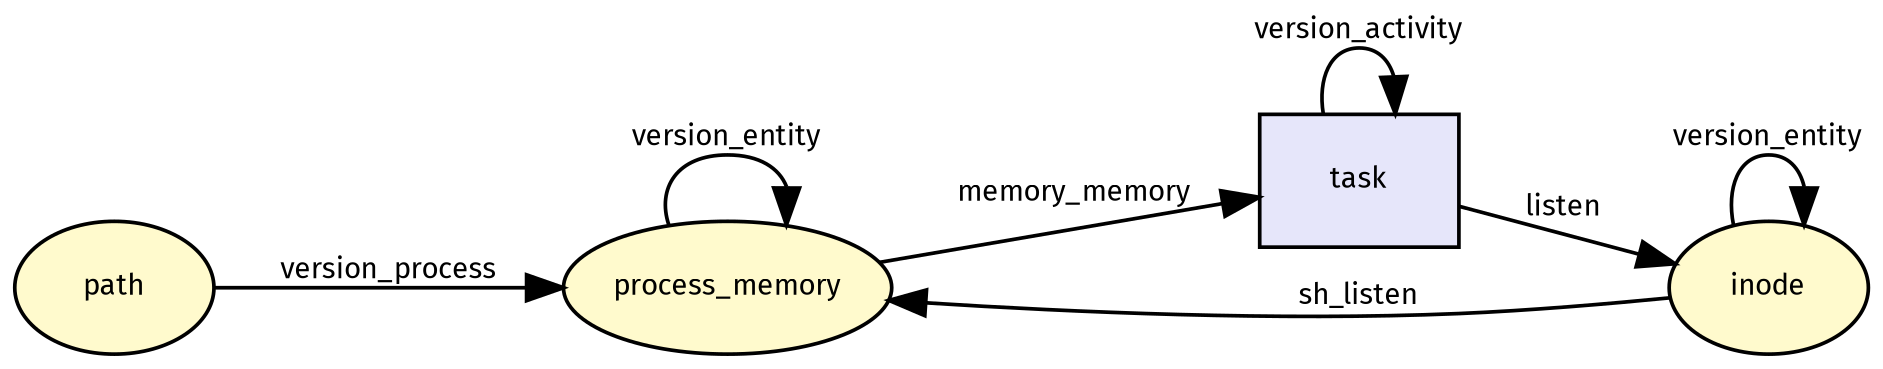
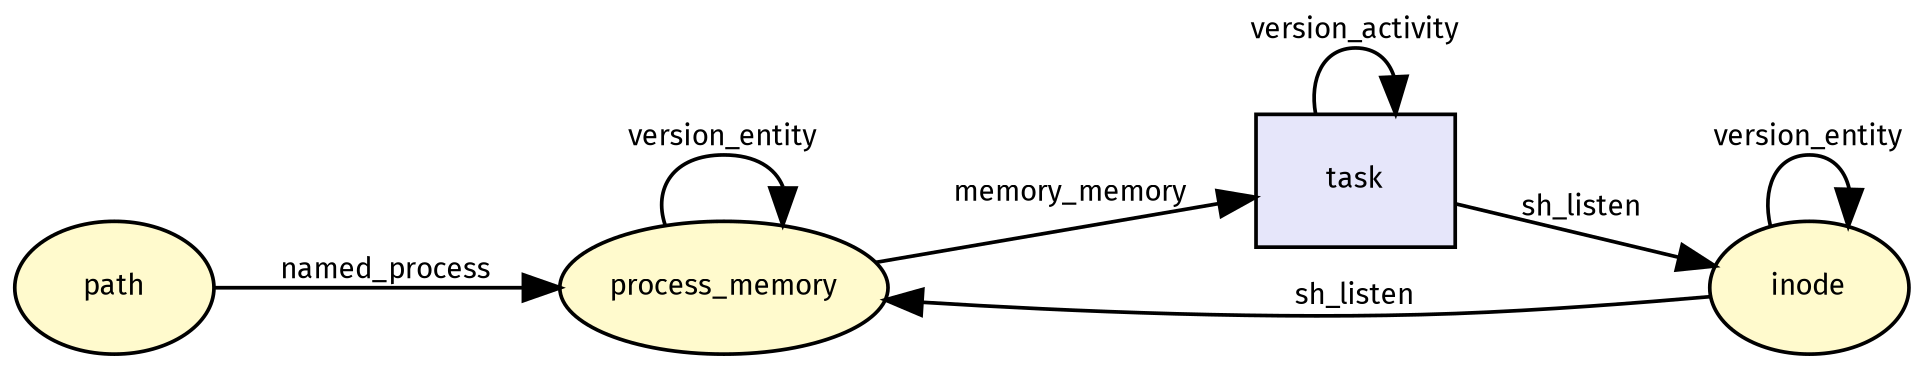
edge "task" -> "inode": label "listen" -> "sh_listen"
edge "path" -> "process_memory": label "version_process" -> "named_process"
